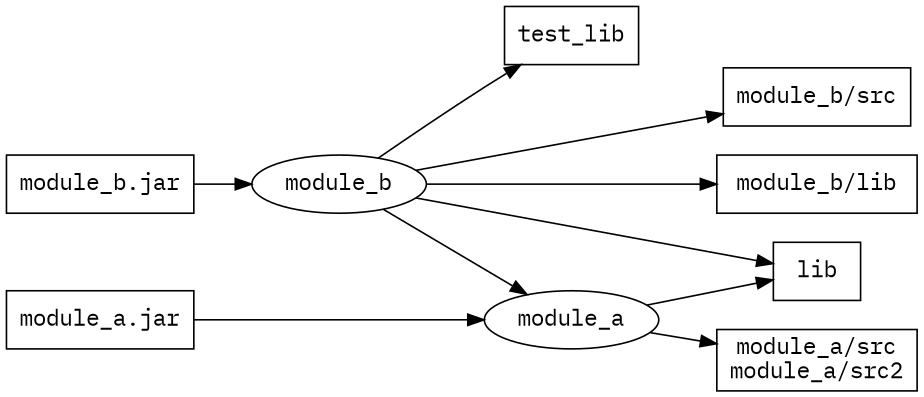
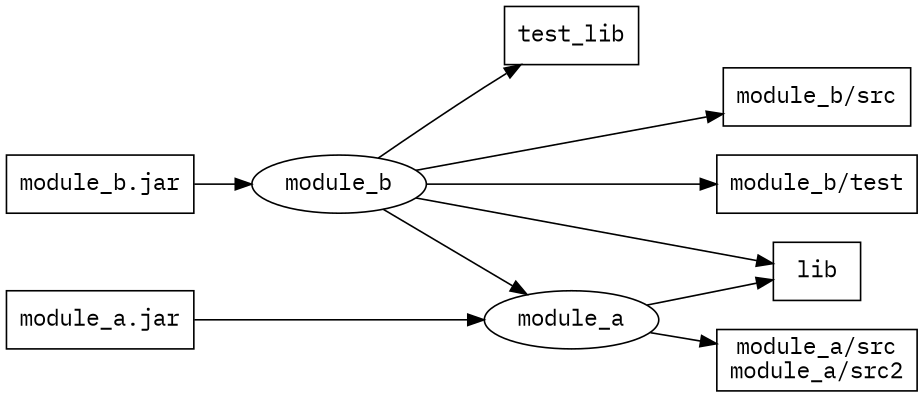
node "module_b/lib": label "module_b/lib" -> "module_b/test"
